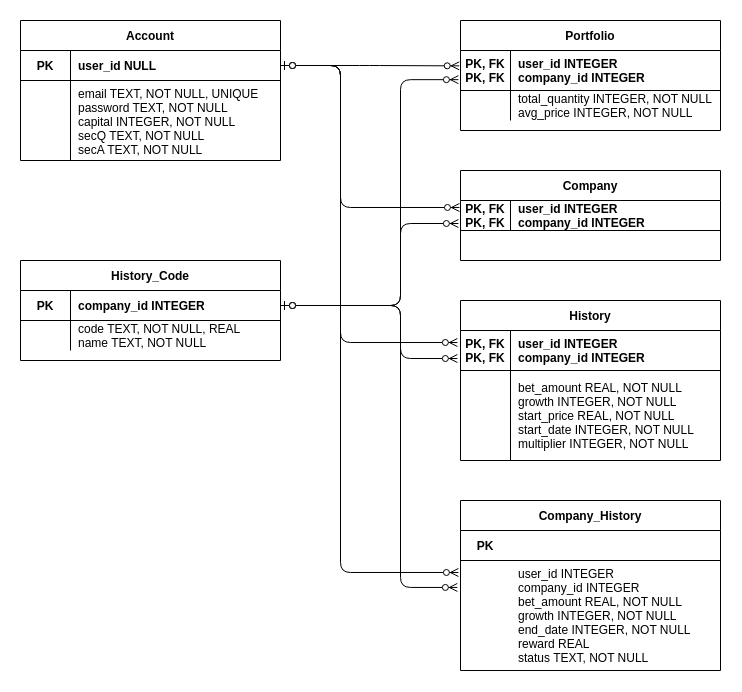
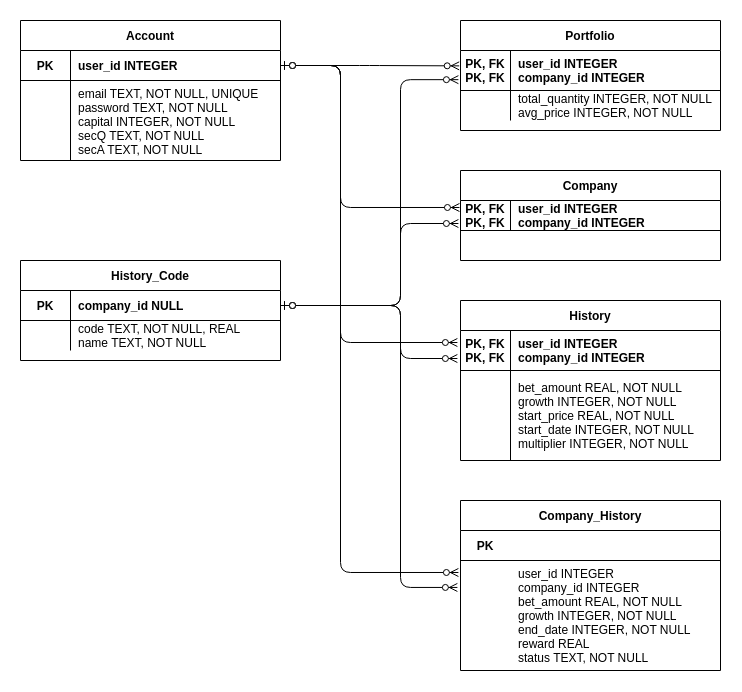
node "user_id NULL": label "user_id NULL" -> "user_id INTEGER"
node "company_id INTEGER": label "company_id INTEGER" -> "company_id NULL"
